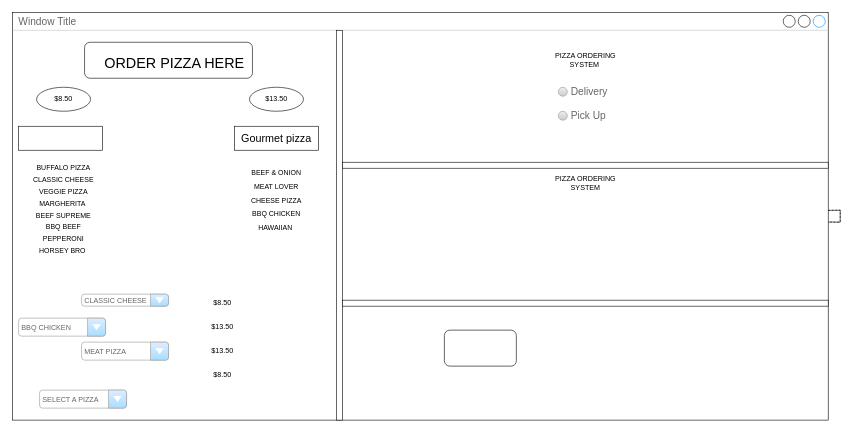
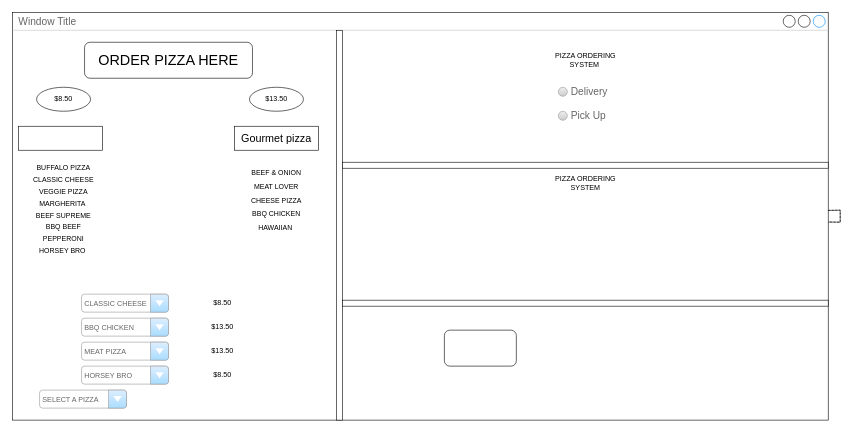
node "ORDER PIZZA HERE": moved (174, 63) -> (168, 60)
node "CLASSIC CHEESE": size 87x12 -> 87x18
node "BBQ CHICKEN": moved (62, 327) -> (125, 327)
node "HORSEY BRO": added
